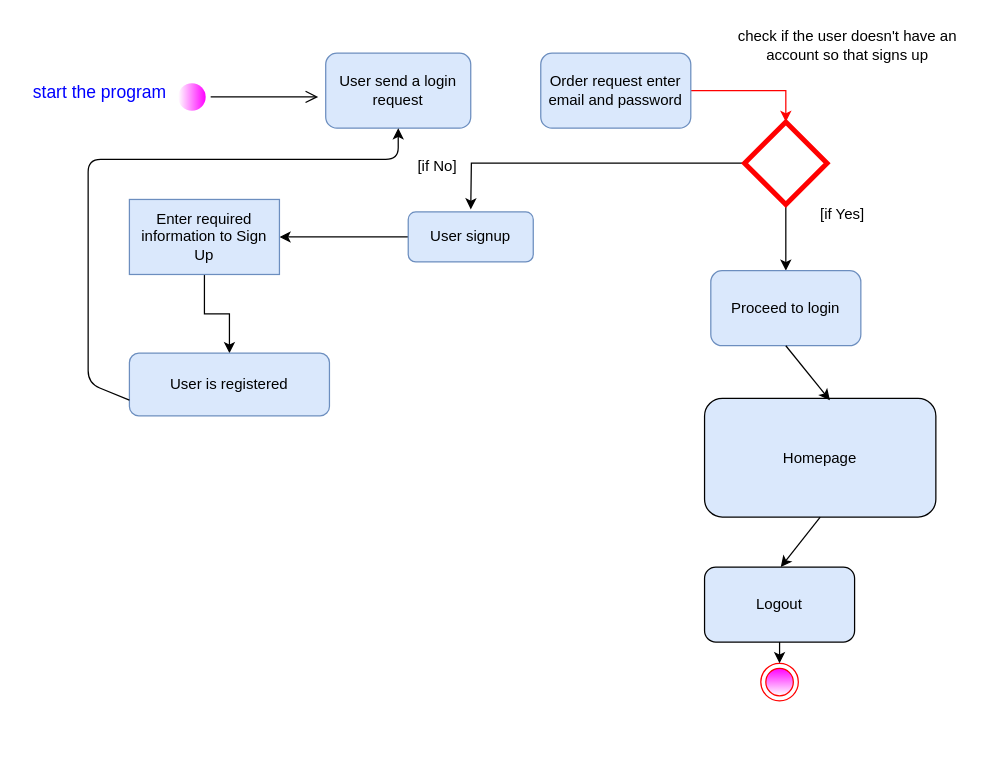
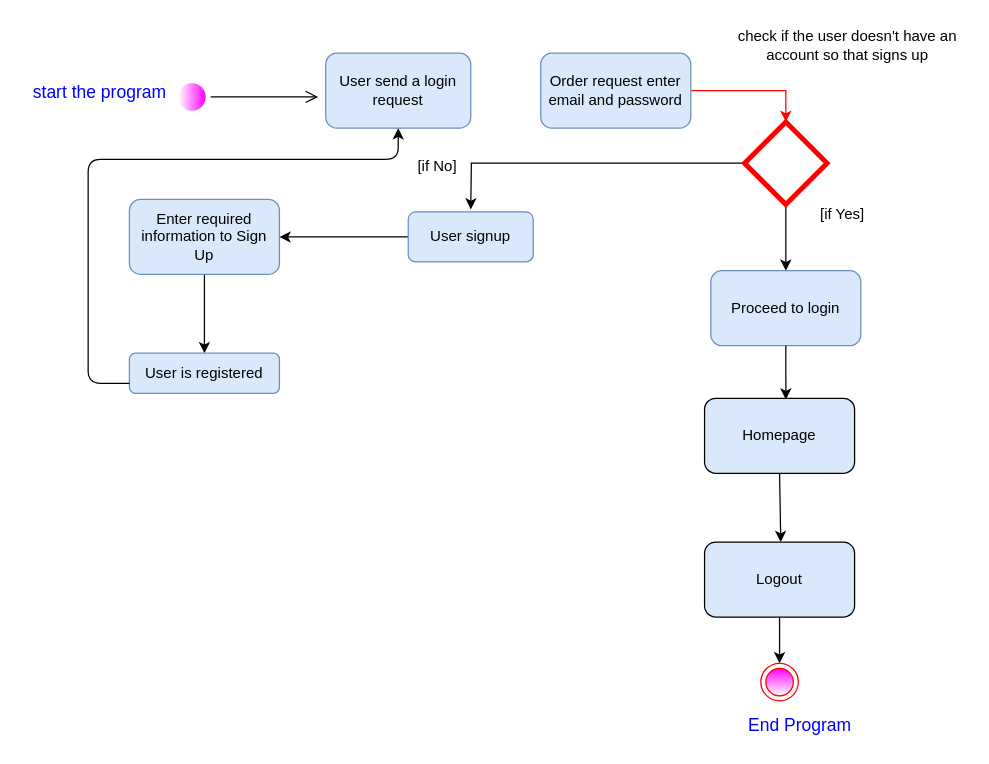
node "Enter required information to Sign Up": shape rectangle -> rounded rectangle
node "User is registered": size 200x63 -> 150x40
node "Homepage": size 231x119 -> 150x75
node "Logout": moved (779, 604) -> (779, 579)
node "End Program": added
